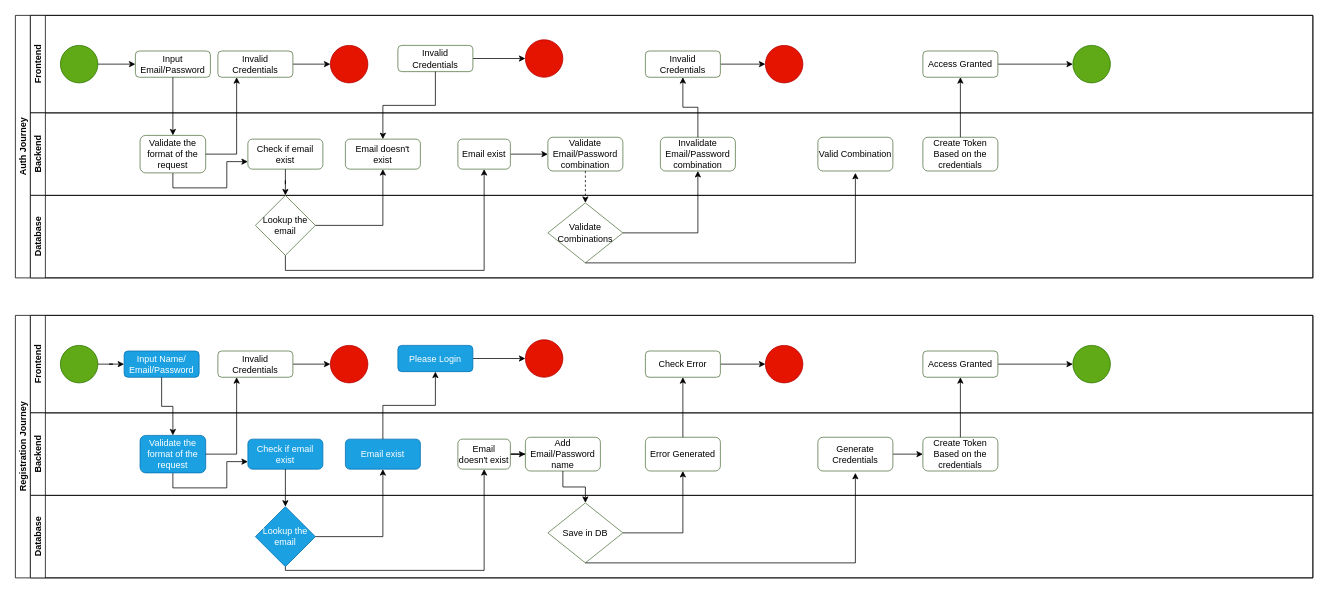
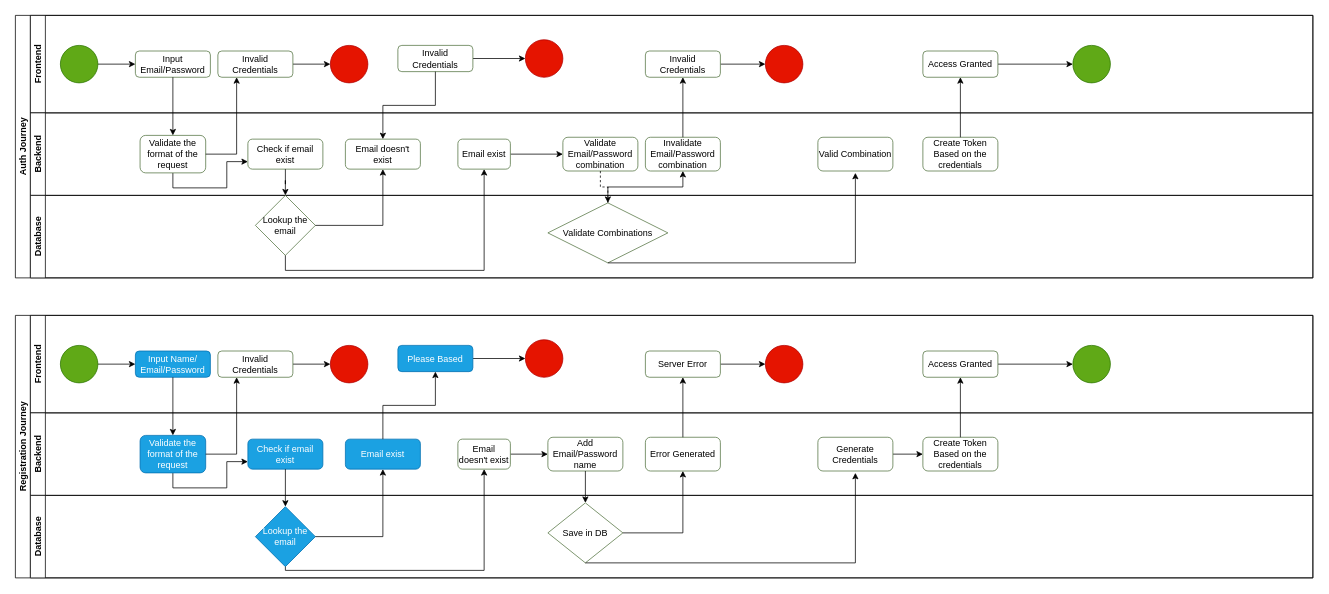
node "Validate Email/Password combination": moved (585, 154) -> (600, 154)
node "Invalidate Email/Password combination": moved (698, 154) -> (683, 154)
node "Validate Combinations": size 75x60 -> 120x60
node "Please Login": label "Please Login" -> "Please Based"
node "Input Name/ Email/Password": moved (162, 364) -> (173, 364)
node "Check Error": label "Check Error" -> "Server Error"
node "Add Email/Password name": moved (563, 454) -> (585, 454)
